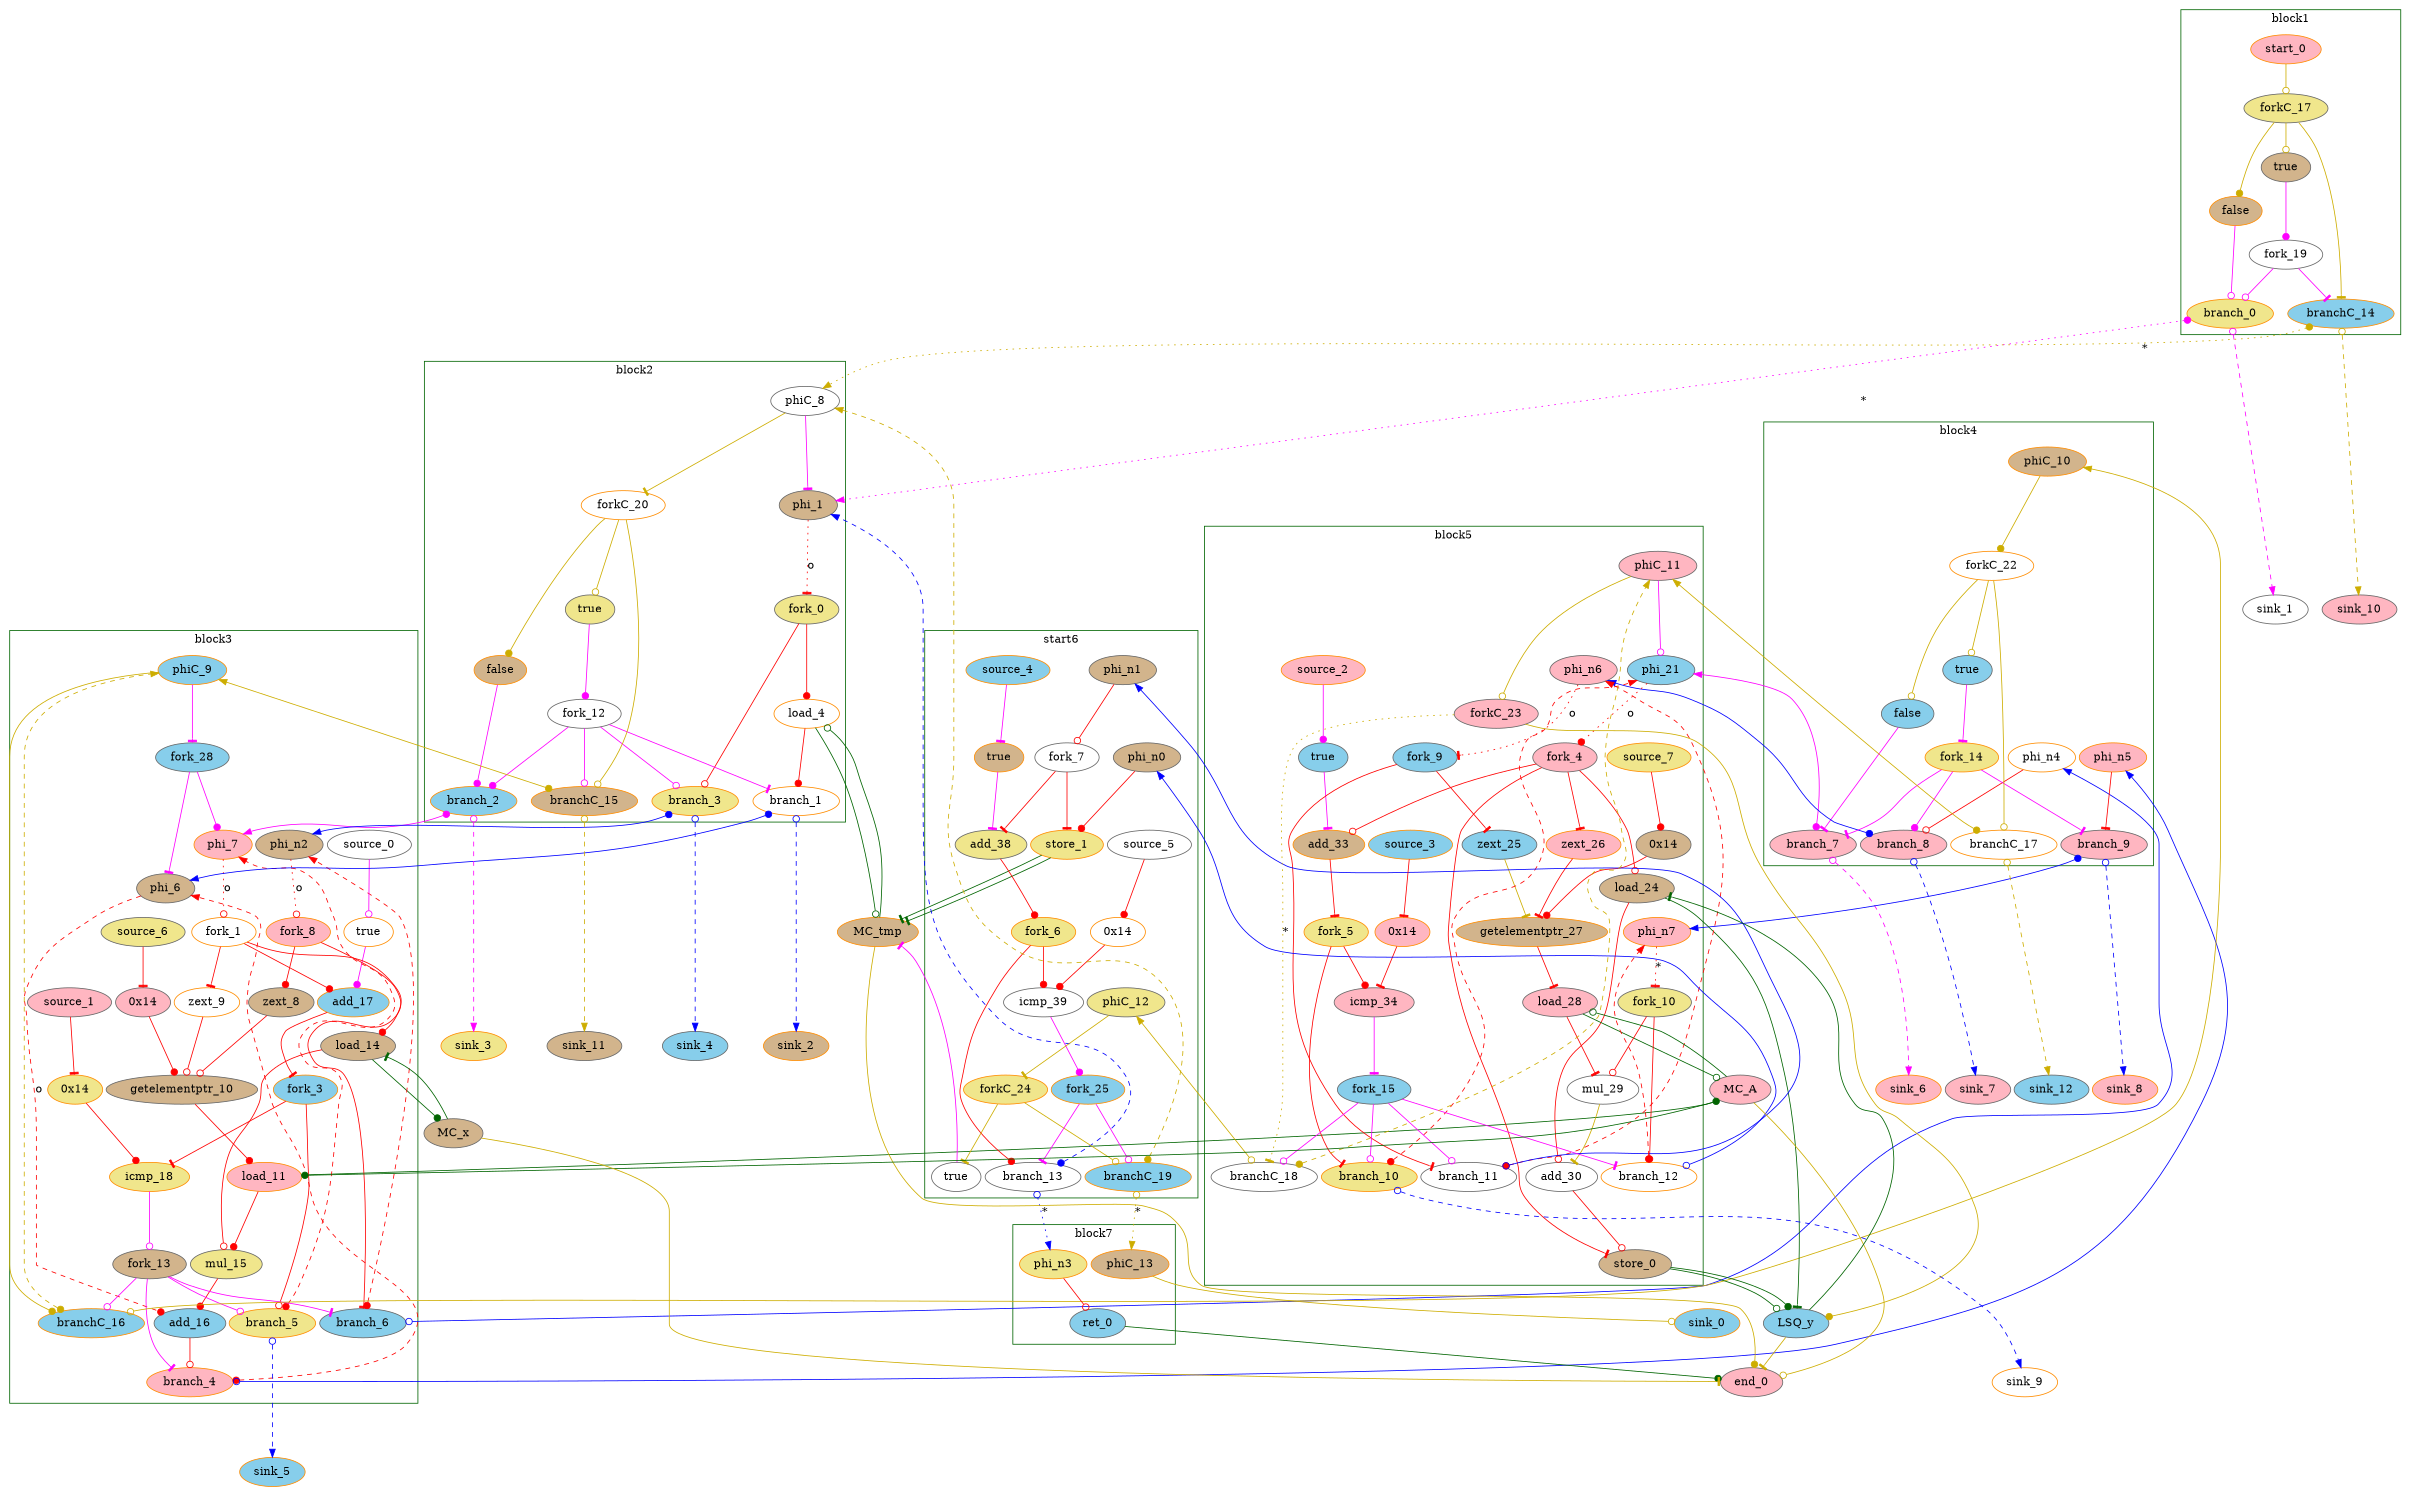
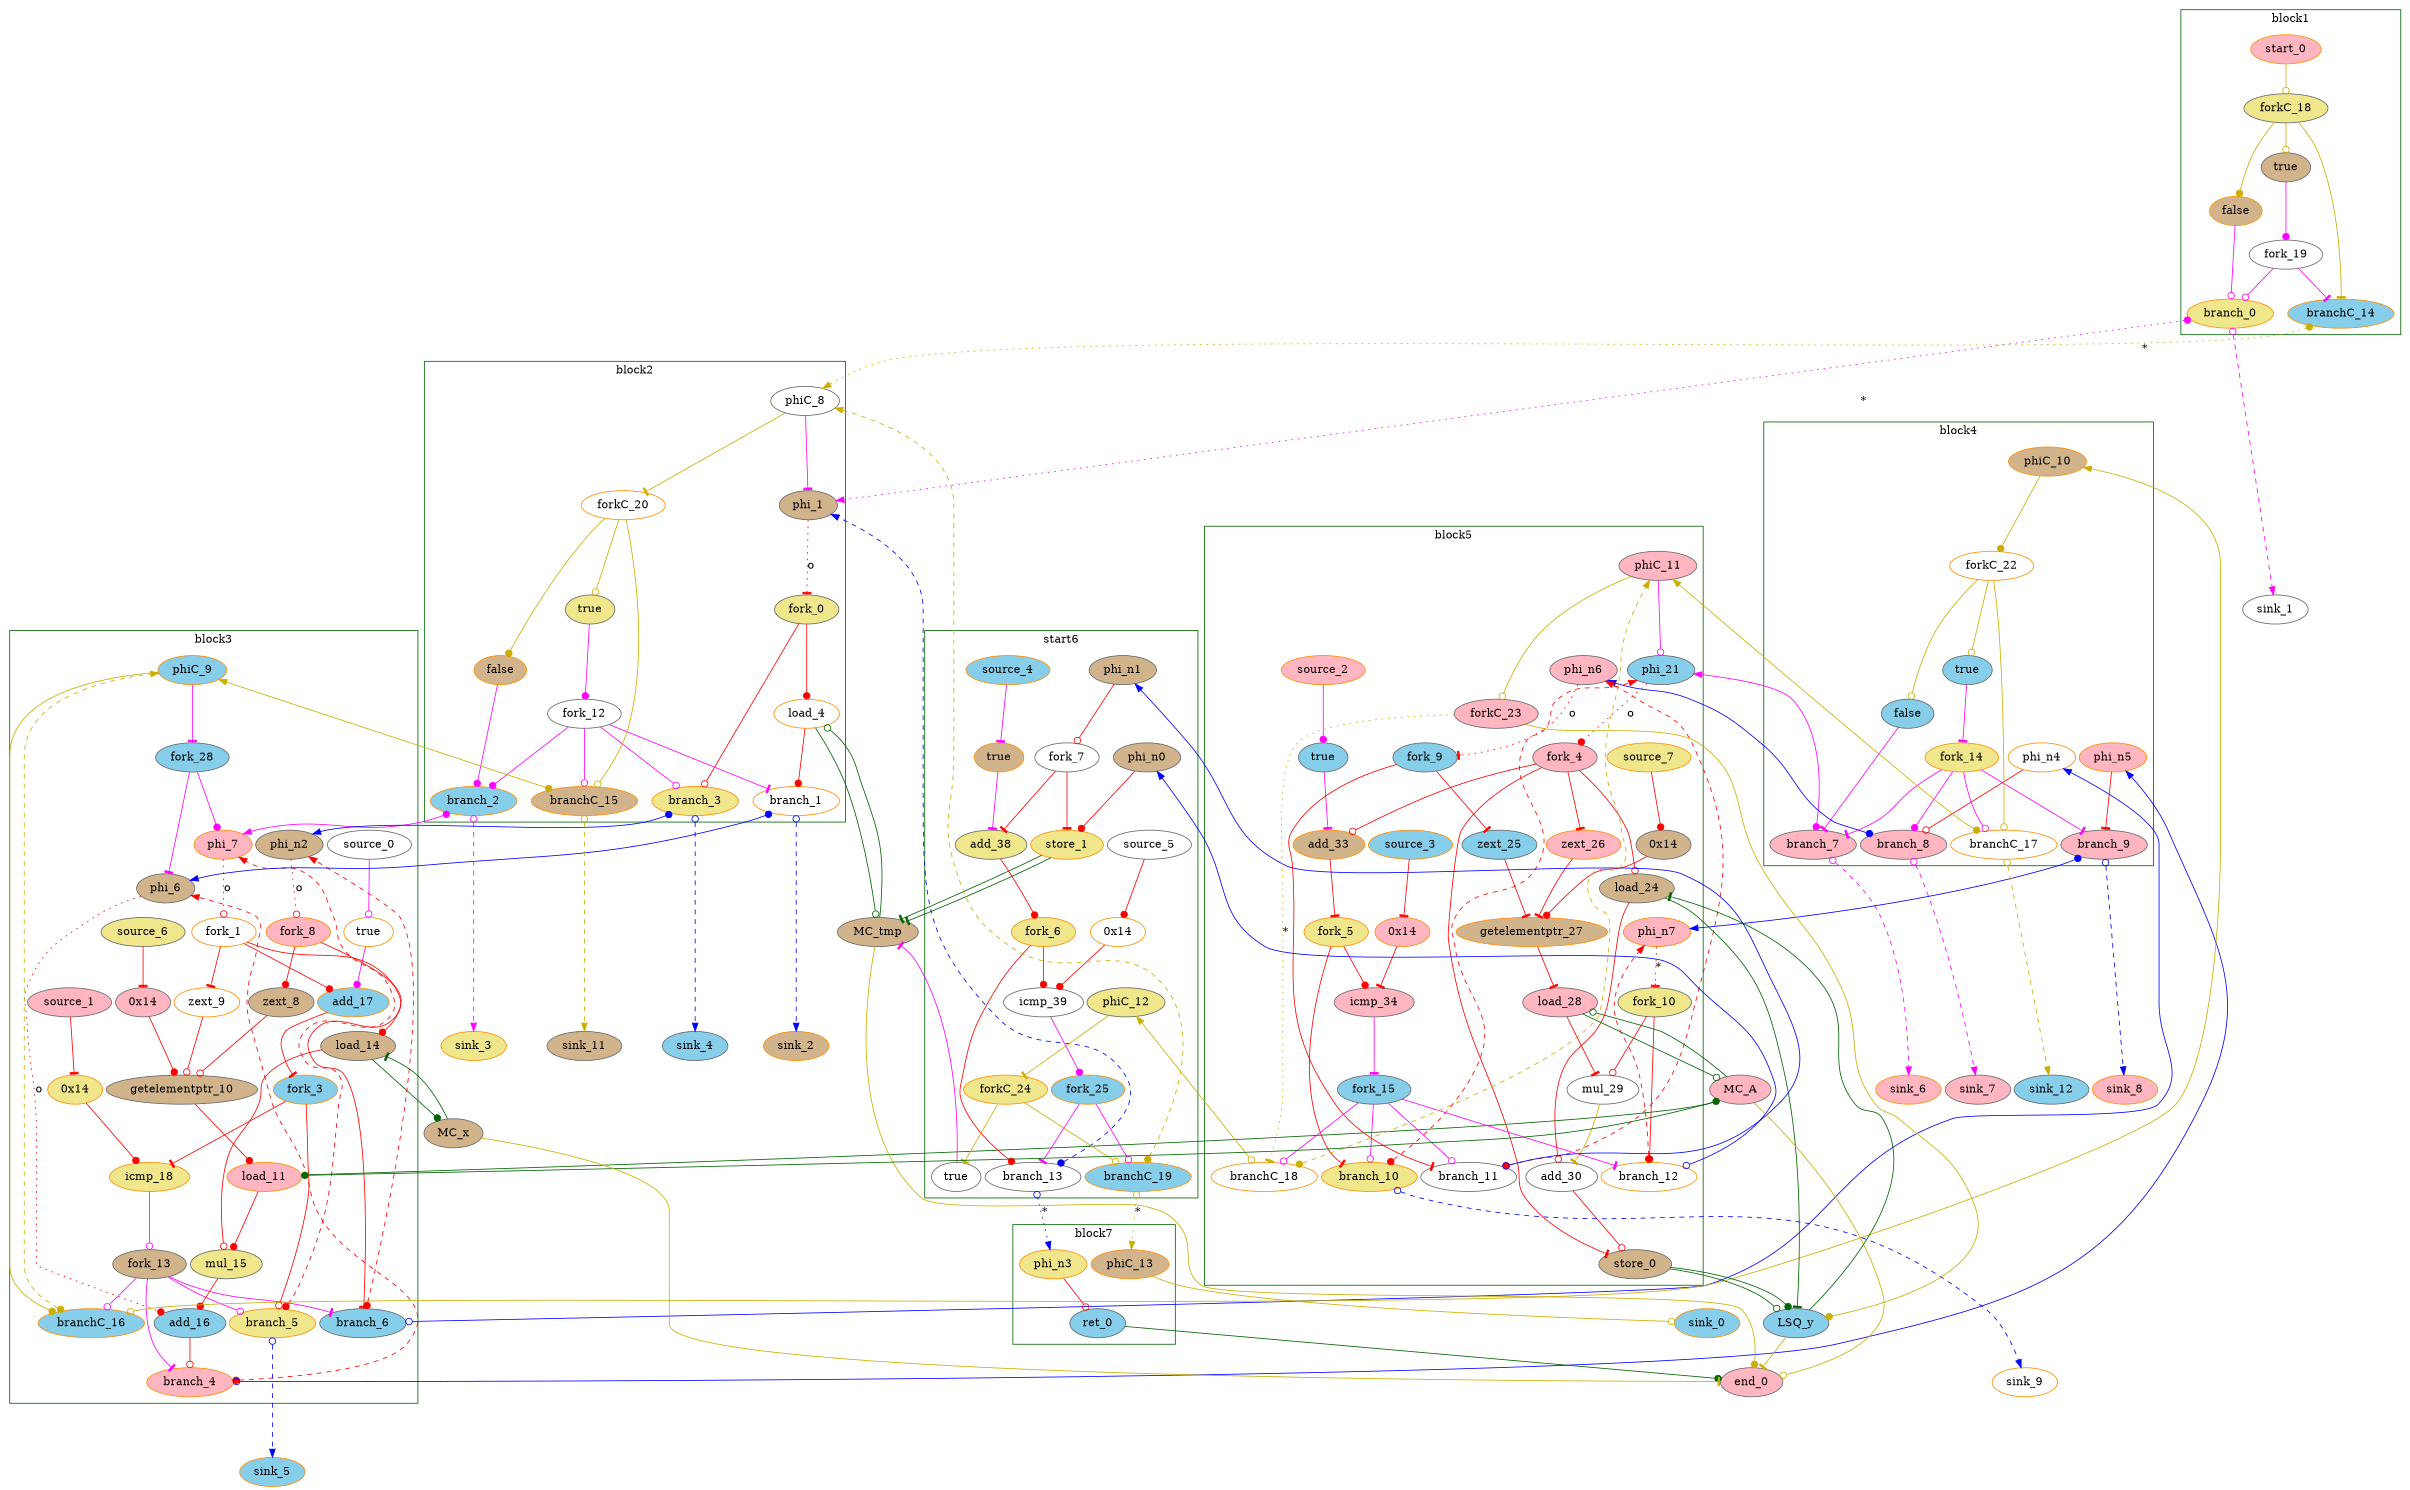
node "forkC_17": label "forkC_17" -> "forkC_18"
node "sink_10": removed
edge "fork_14" -> "branchC_17": added
edge "zext_25" -> "getelementptr_27": color gold3 -> red
node "MC_tmp": color darkorange -> gray40
edge "branch_8" -- "sink_7": color blue -> magenta
edge "phi_6" -> "add_16": style dashed -> dotted
node "branchC_18": color gray40 -> darkorange
